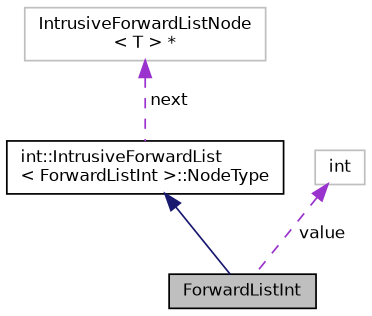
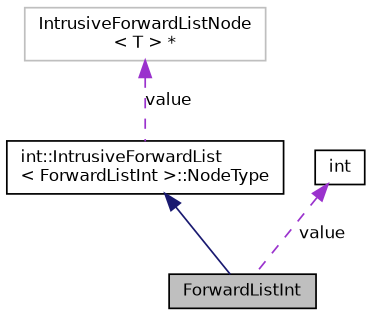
edge "int::IntrusiveForwardList < ForwardListInt >::NodeType" -> "IntrusiveForwardListNode < T > *": label " next" -> " value"
node "int": color grey75 -> black
